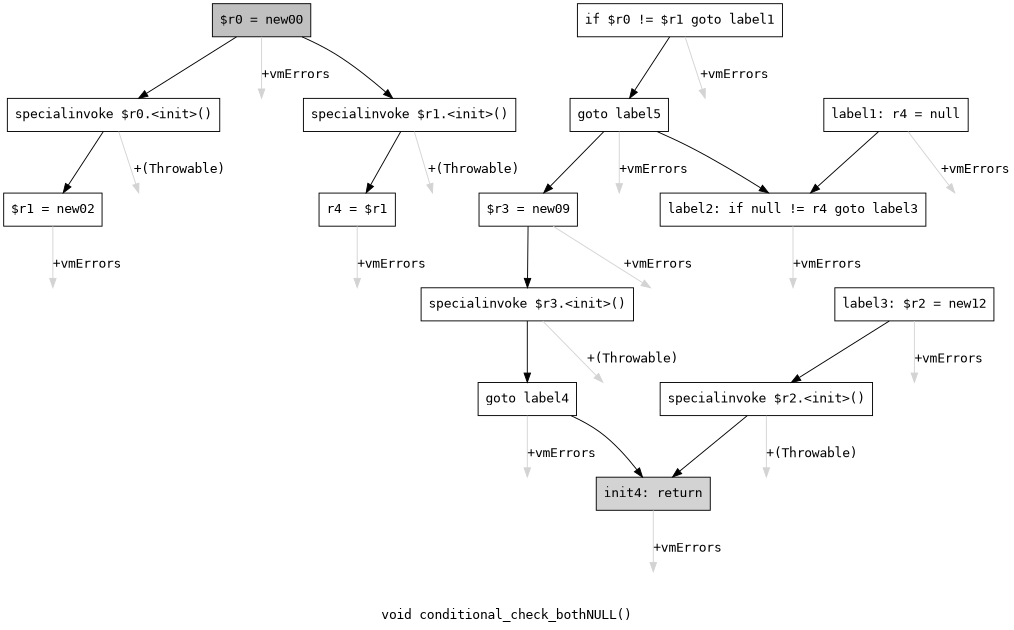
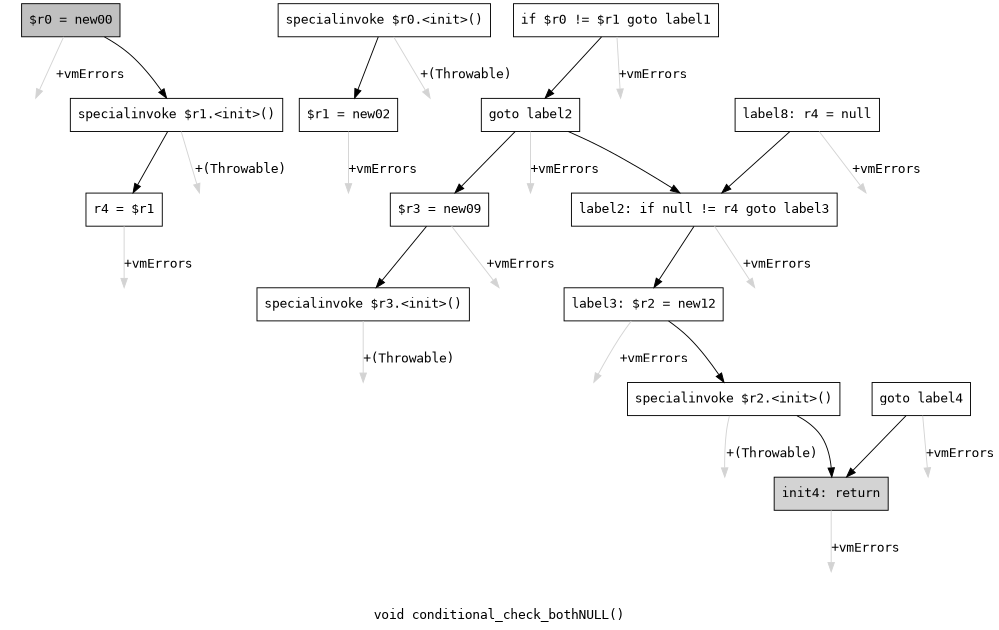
edge "$r0 = new00" -> "specialinvoke $r0.<init>()": removed
node "goto label5": label "goto label5" -> "goto label2"
node "label1: r4 = null": label "label1: r4 = null" -> "label8: r4 = null"
edge "label2: if null != r4 goto label3" -> "label3: $r2 = new12": added
edge "specialinvoke $r3.<init>()" -> "goto label4": removed
